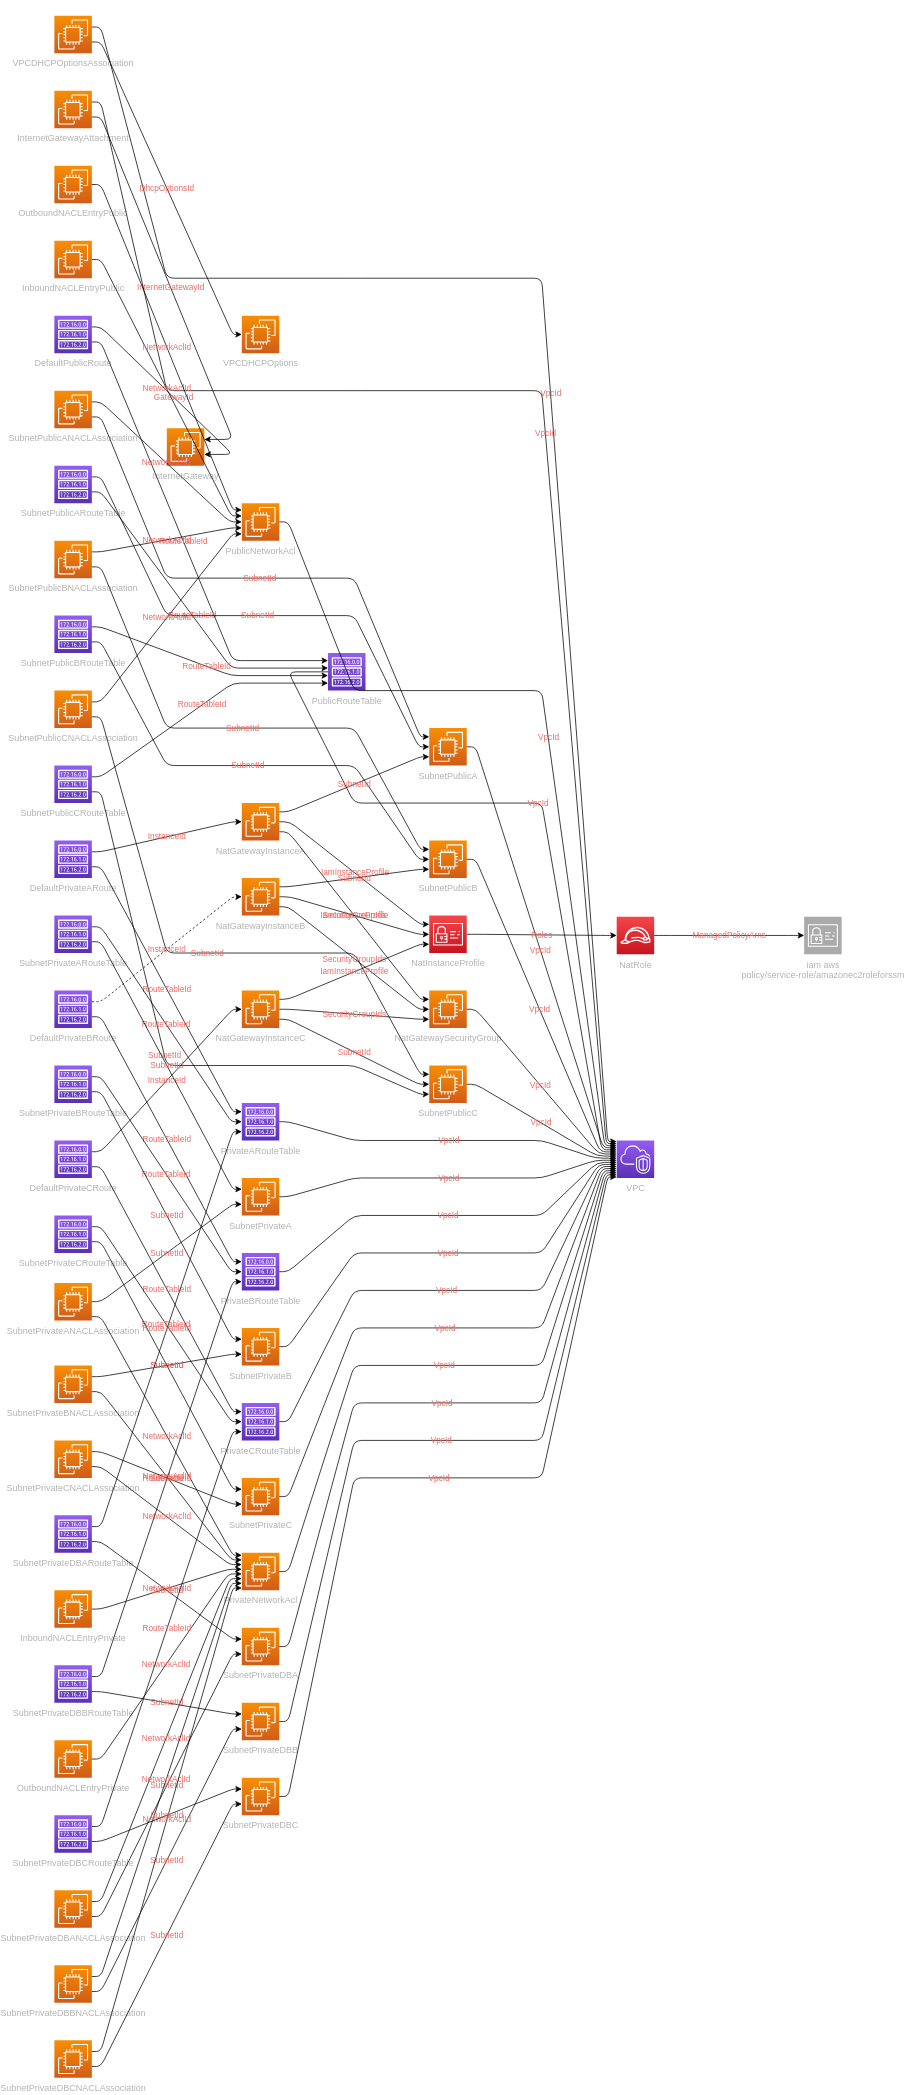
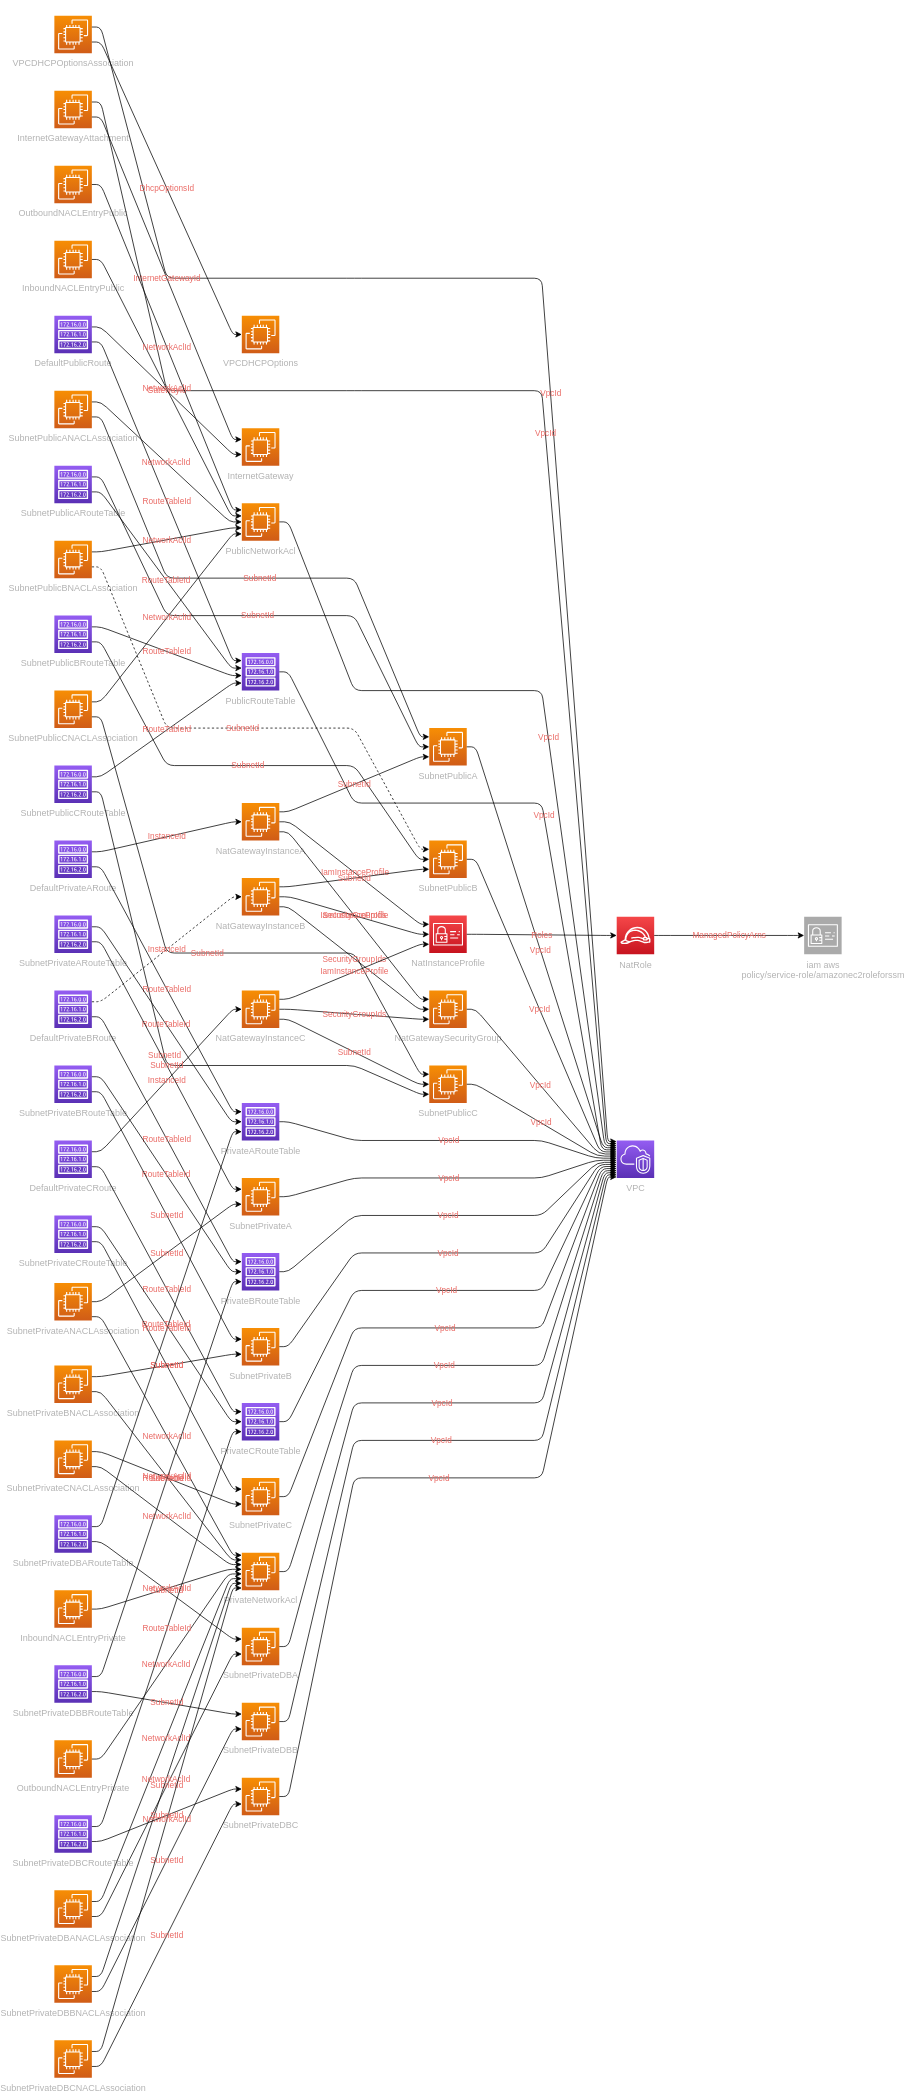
node "InternetGateway": moved (186, 447) -> (261, 447)
node "PublicRouteTable": moved (347, 672) -> (261, 672)
edge "SubnetPublicBNACLAssociation" -> "SubnetPublicB": style solid -> dashed
